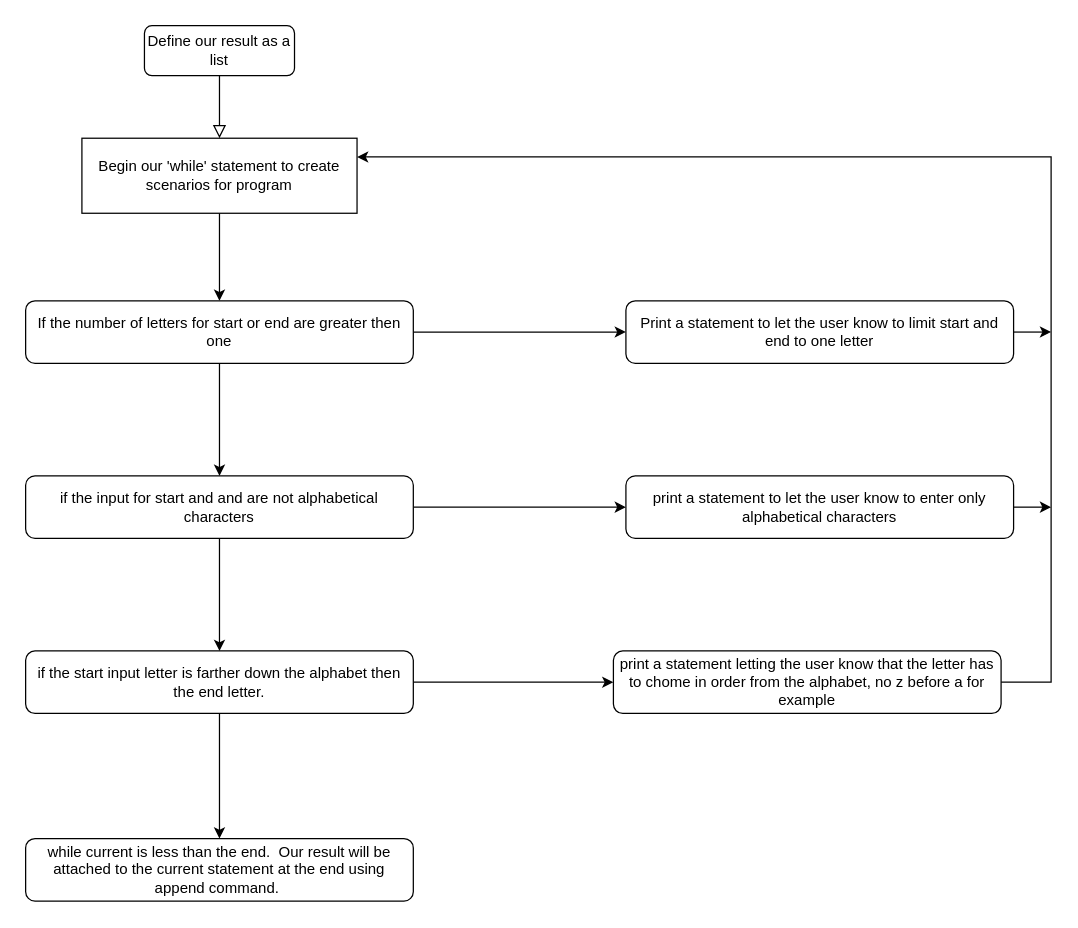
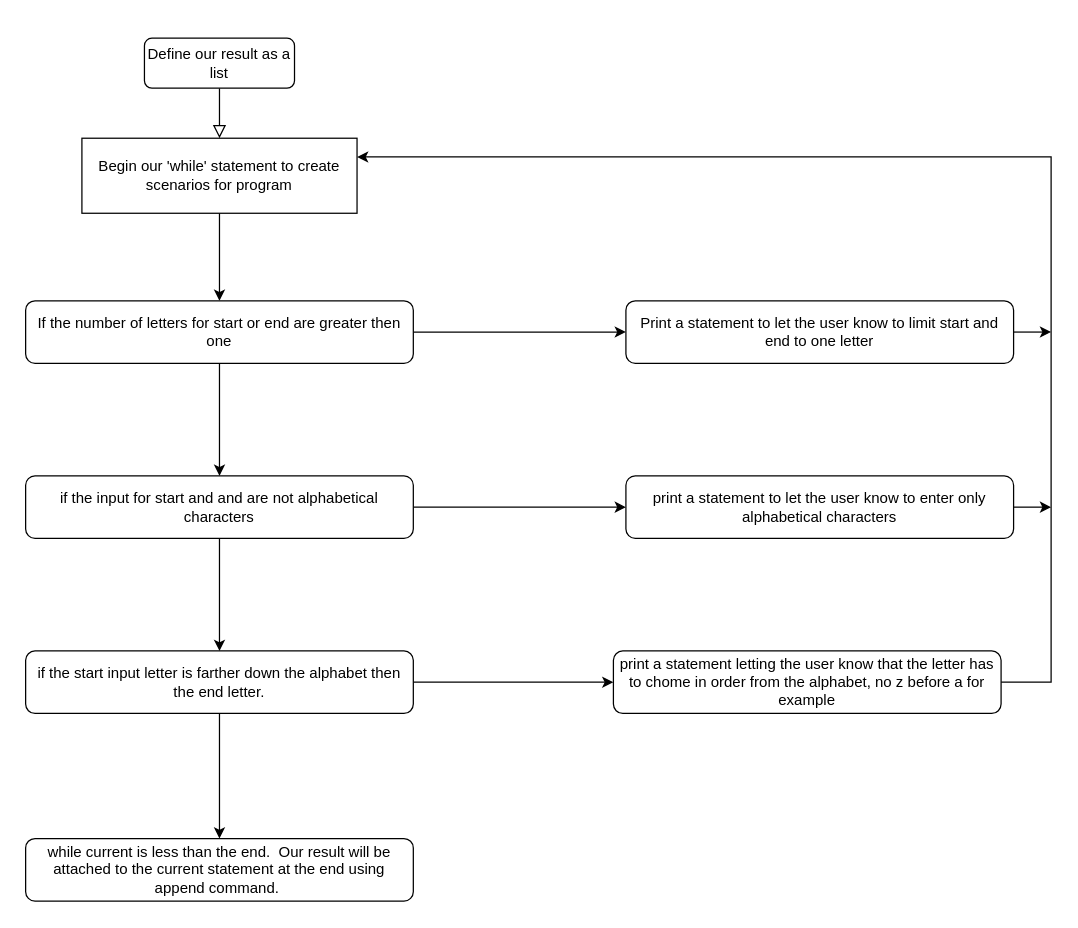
node "Define our result as a list": moved (219, 51) -> (219, 63)
